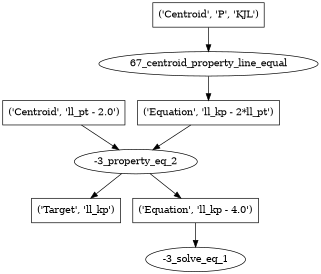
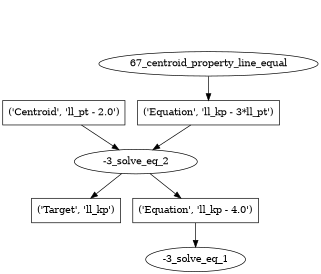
node "('Centroid', 'P', 'KJL')": removed
node "('Equation', 'll_kp - 2*ll_pt')": label "('Equation', 'll_kp - 2*ll_pt')" -> "('Equation', 'll_kp - 3*ll_pt')"
node "-3_property_eq_2": label "-3_property_eq_2" -> "-3_solve_eq_2"
